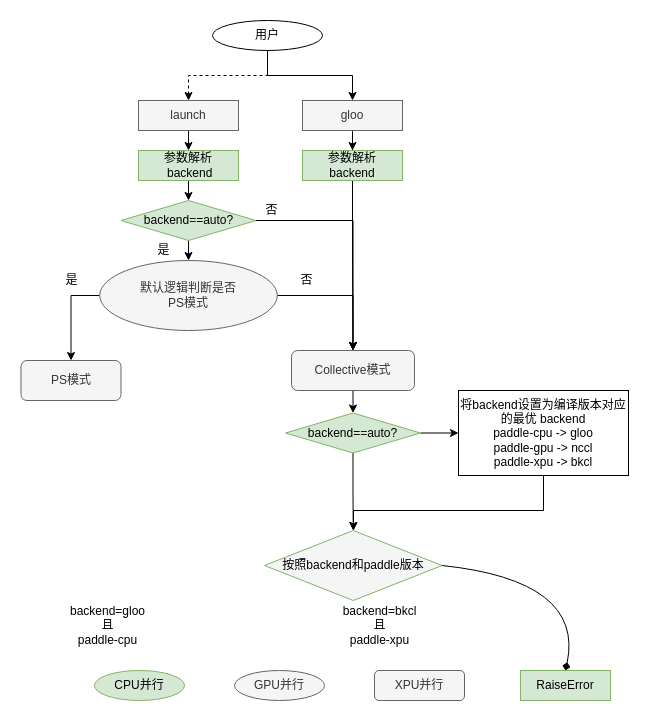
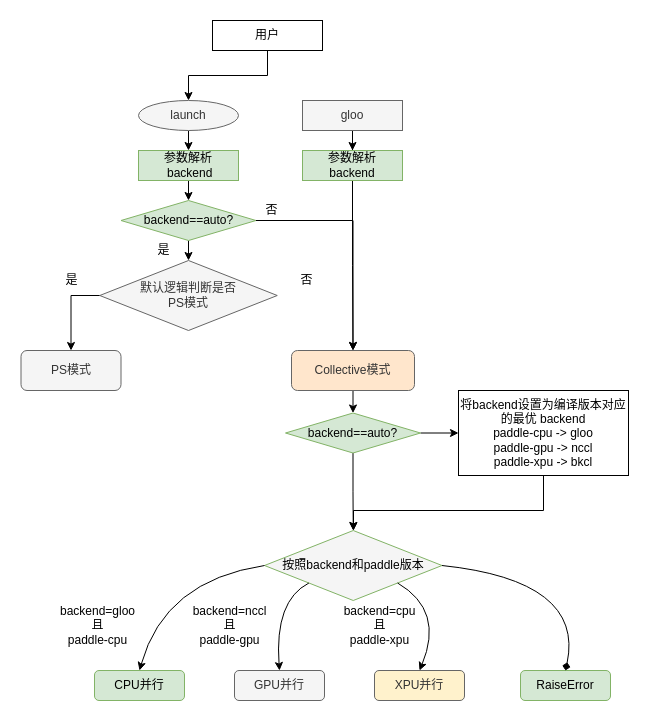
node "用户": shape ellipse -> rectangle
edge "用户" -> "launch": style dashed -> solid
edge "用户" -> "gloo": removed
node "launch": shape rectangle -> ellipse
node "默认逻辑判断是否 PS模式": shape ellipse -> diamond
edge "默认逻辑判断是否 PS模式" -> "Collective模式": removed
node "Collective模式": fillcolor #f5f5f5 -> #ffe6cc
node "PS模式": moved (71, 381) -> (71, 371)
edge "按照backend和paddle版本" -> "CPU并行": added
edge "按照backend和paddle版本" -> "XPU并行": added
edge "按照backend和paddle版本" -> "GPU并行": added
node "backend=gloo 且 paddle-cpu": moved (107, 626) -> (97, 626)
node "backend=nccl 且 paddle-gpu": added
node "backend=bkcl 且 paddle-xpu": label "backend=bkcl 且 paddle-xpu" -> "backend=cpu 且 paddle-xpu"
node "CPU并行": shape ellipse -> rounded rectangle
node "GPU并行": shape ellipse -> rounded rectangle
node "XPU并行": fillcolor #f5f5f5 -> #fff2cc
node "RaiseError": shape rectangle -> rounded rectangle
